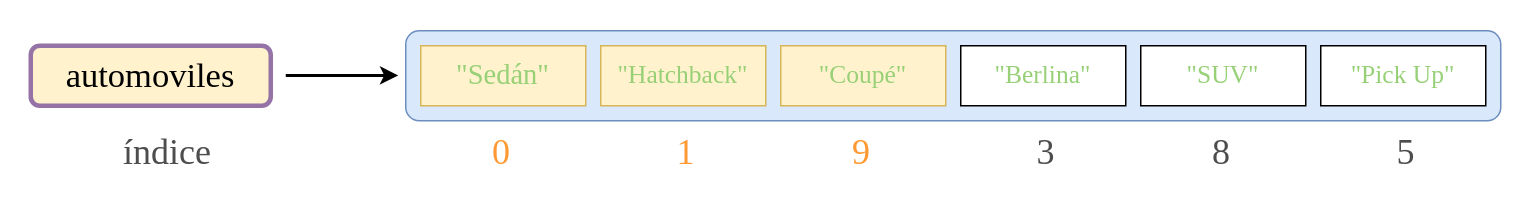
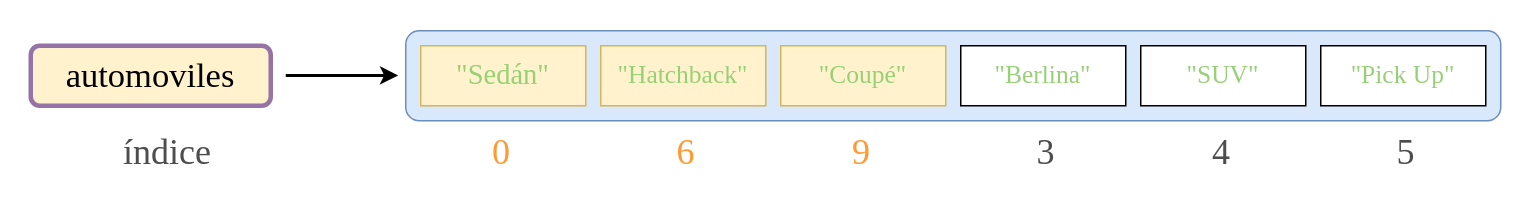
node "1": label "1" -> "6"
node "8": label "8" -> "4"
